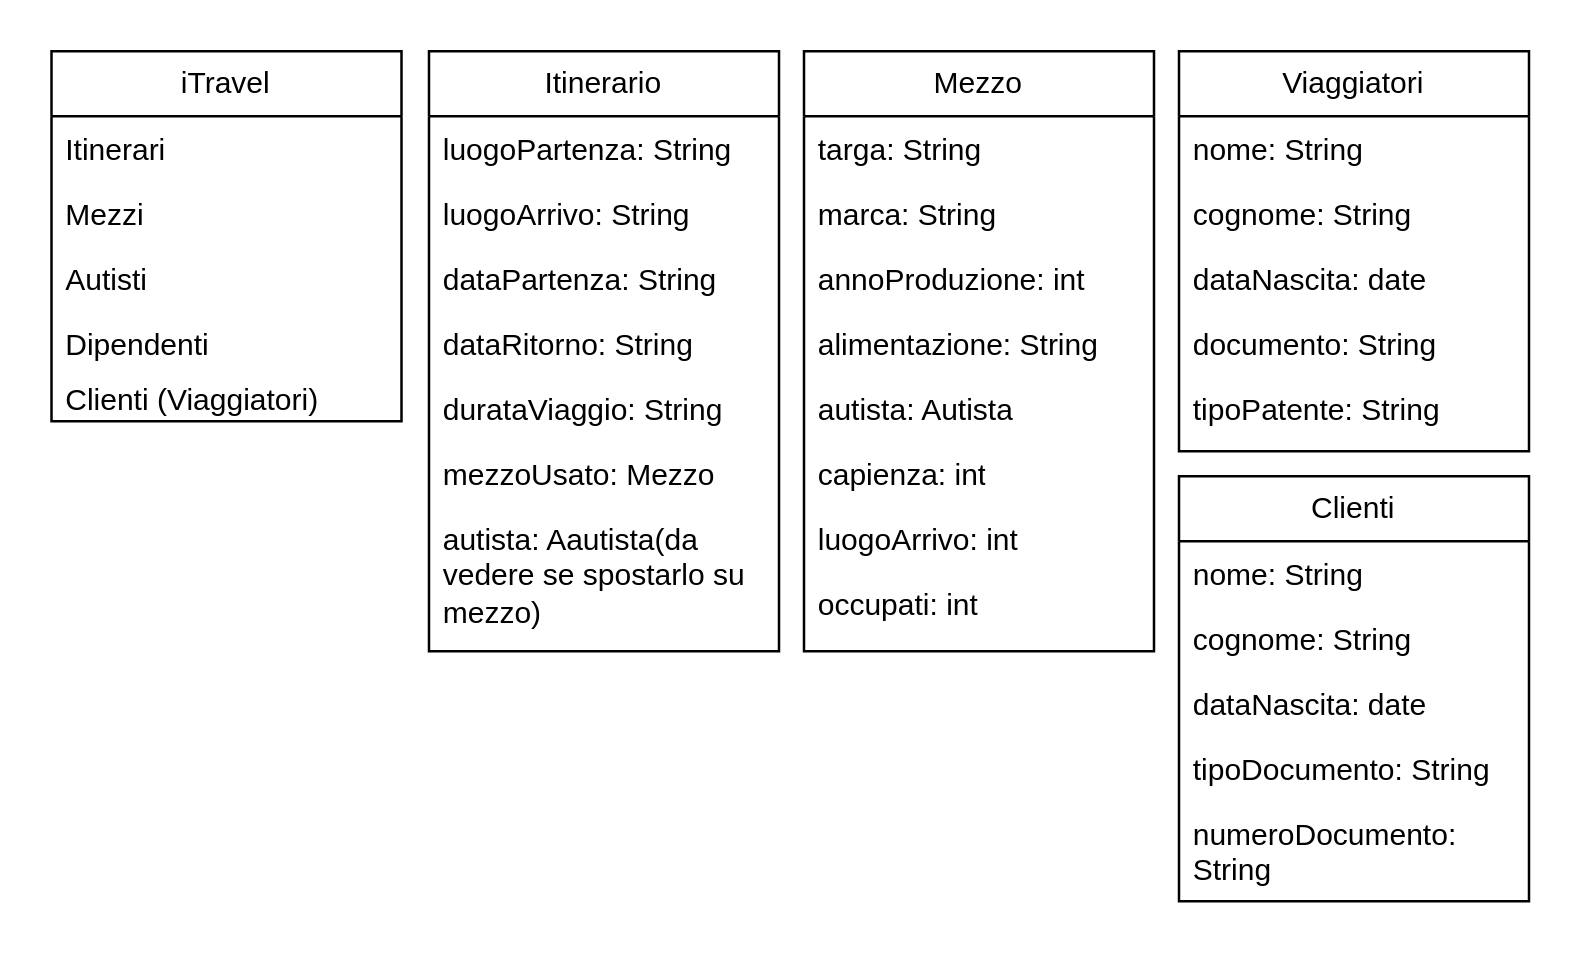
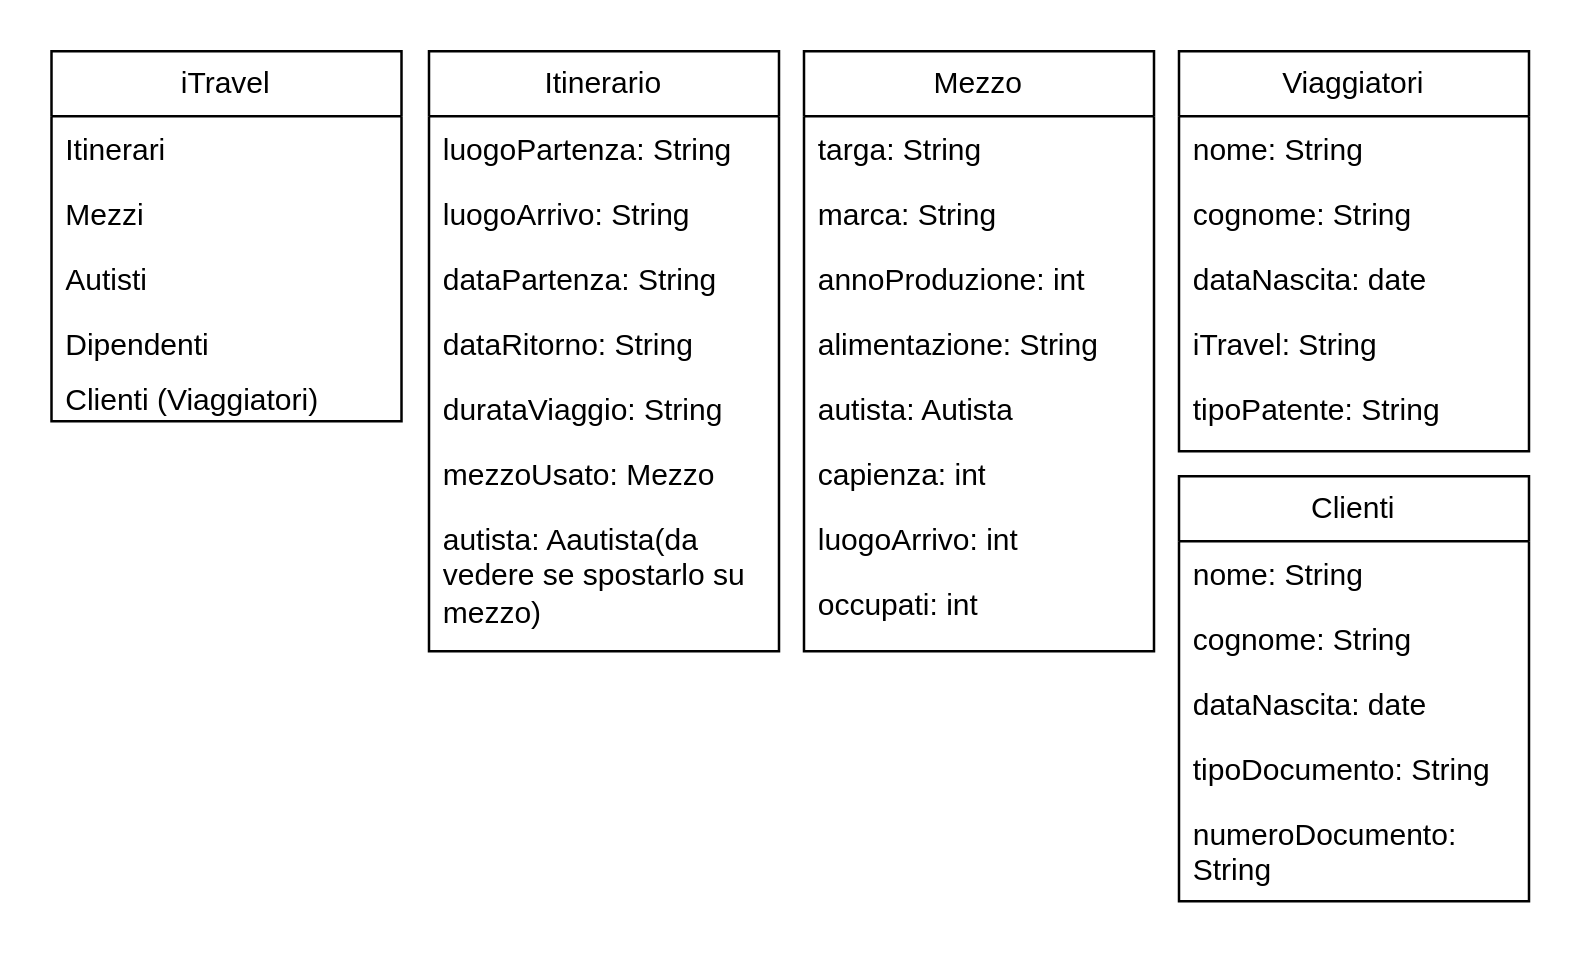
node "documento: String": label "documento: String" -> "iTravel: String"
